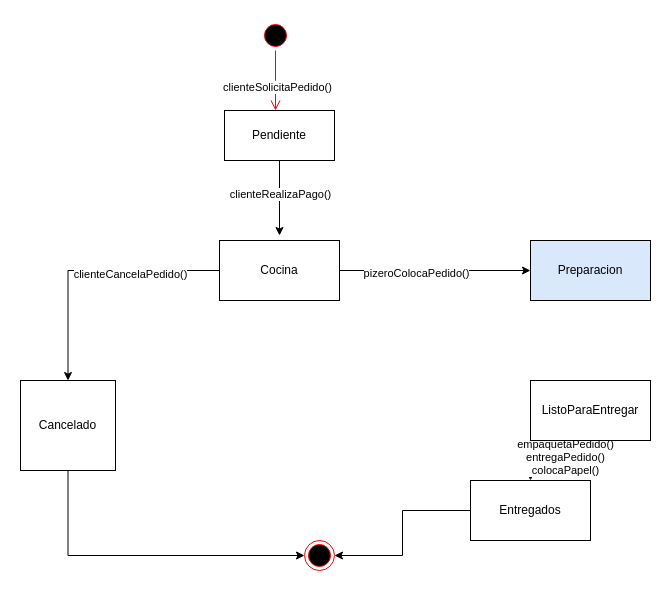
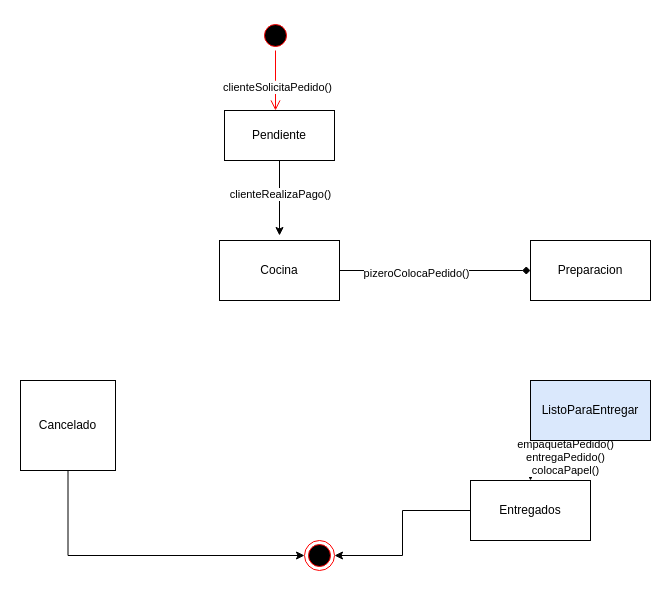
edge "Cocina" -> "Cancelado": removed, label "clienteCancelaPedido()"
edge "Cocina" -> "Preparacion": arrowhead classic -> diamond
node "Preparacion": fillcolor #dae8fc -> #ffffff
node "ListoParaEntregar": fillcolor #ffffff -> #dae8fc
edge "ListoParaEntregar" -> "Entregados": arrowhead open -> classic
